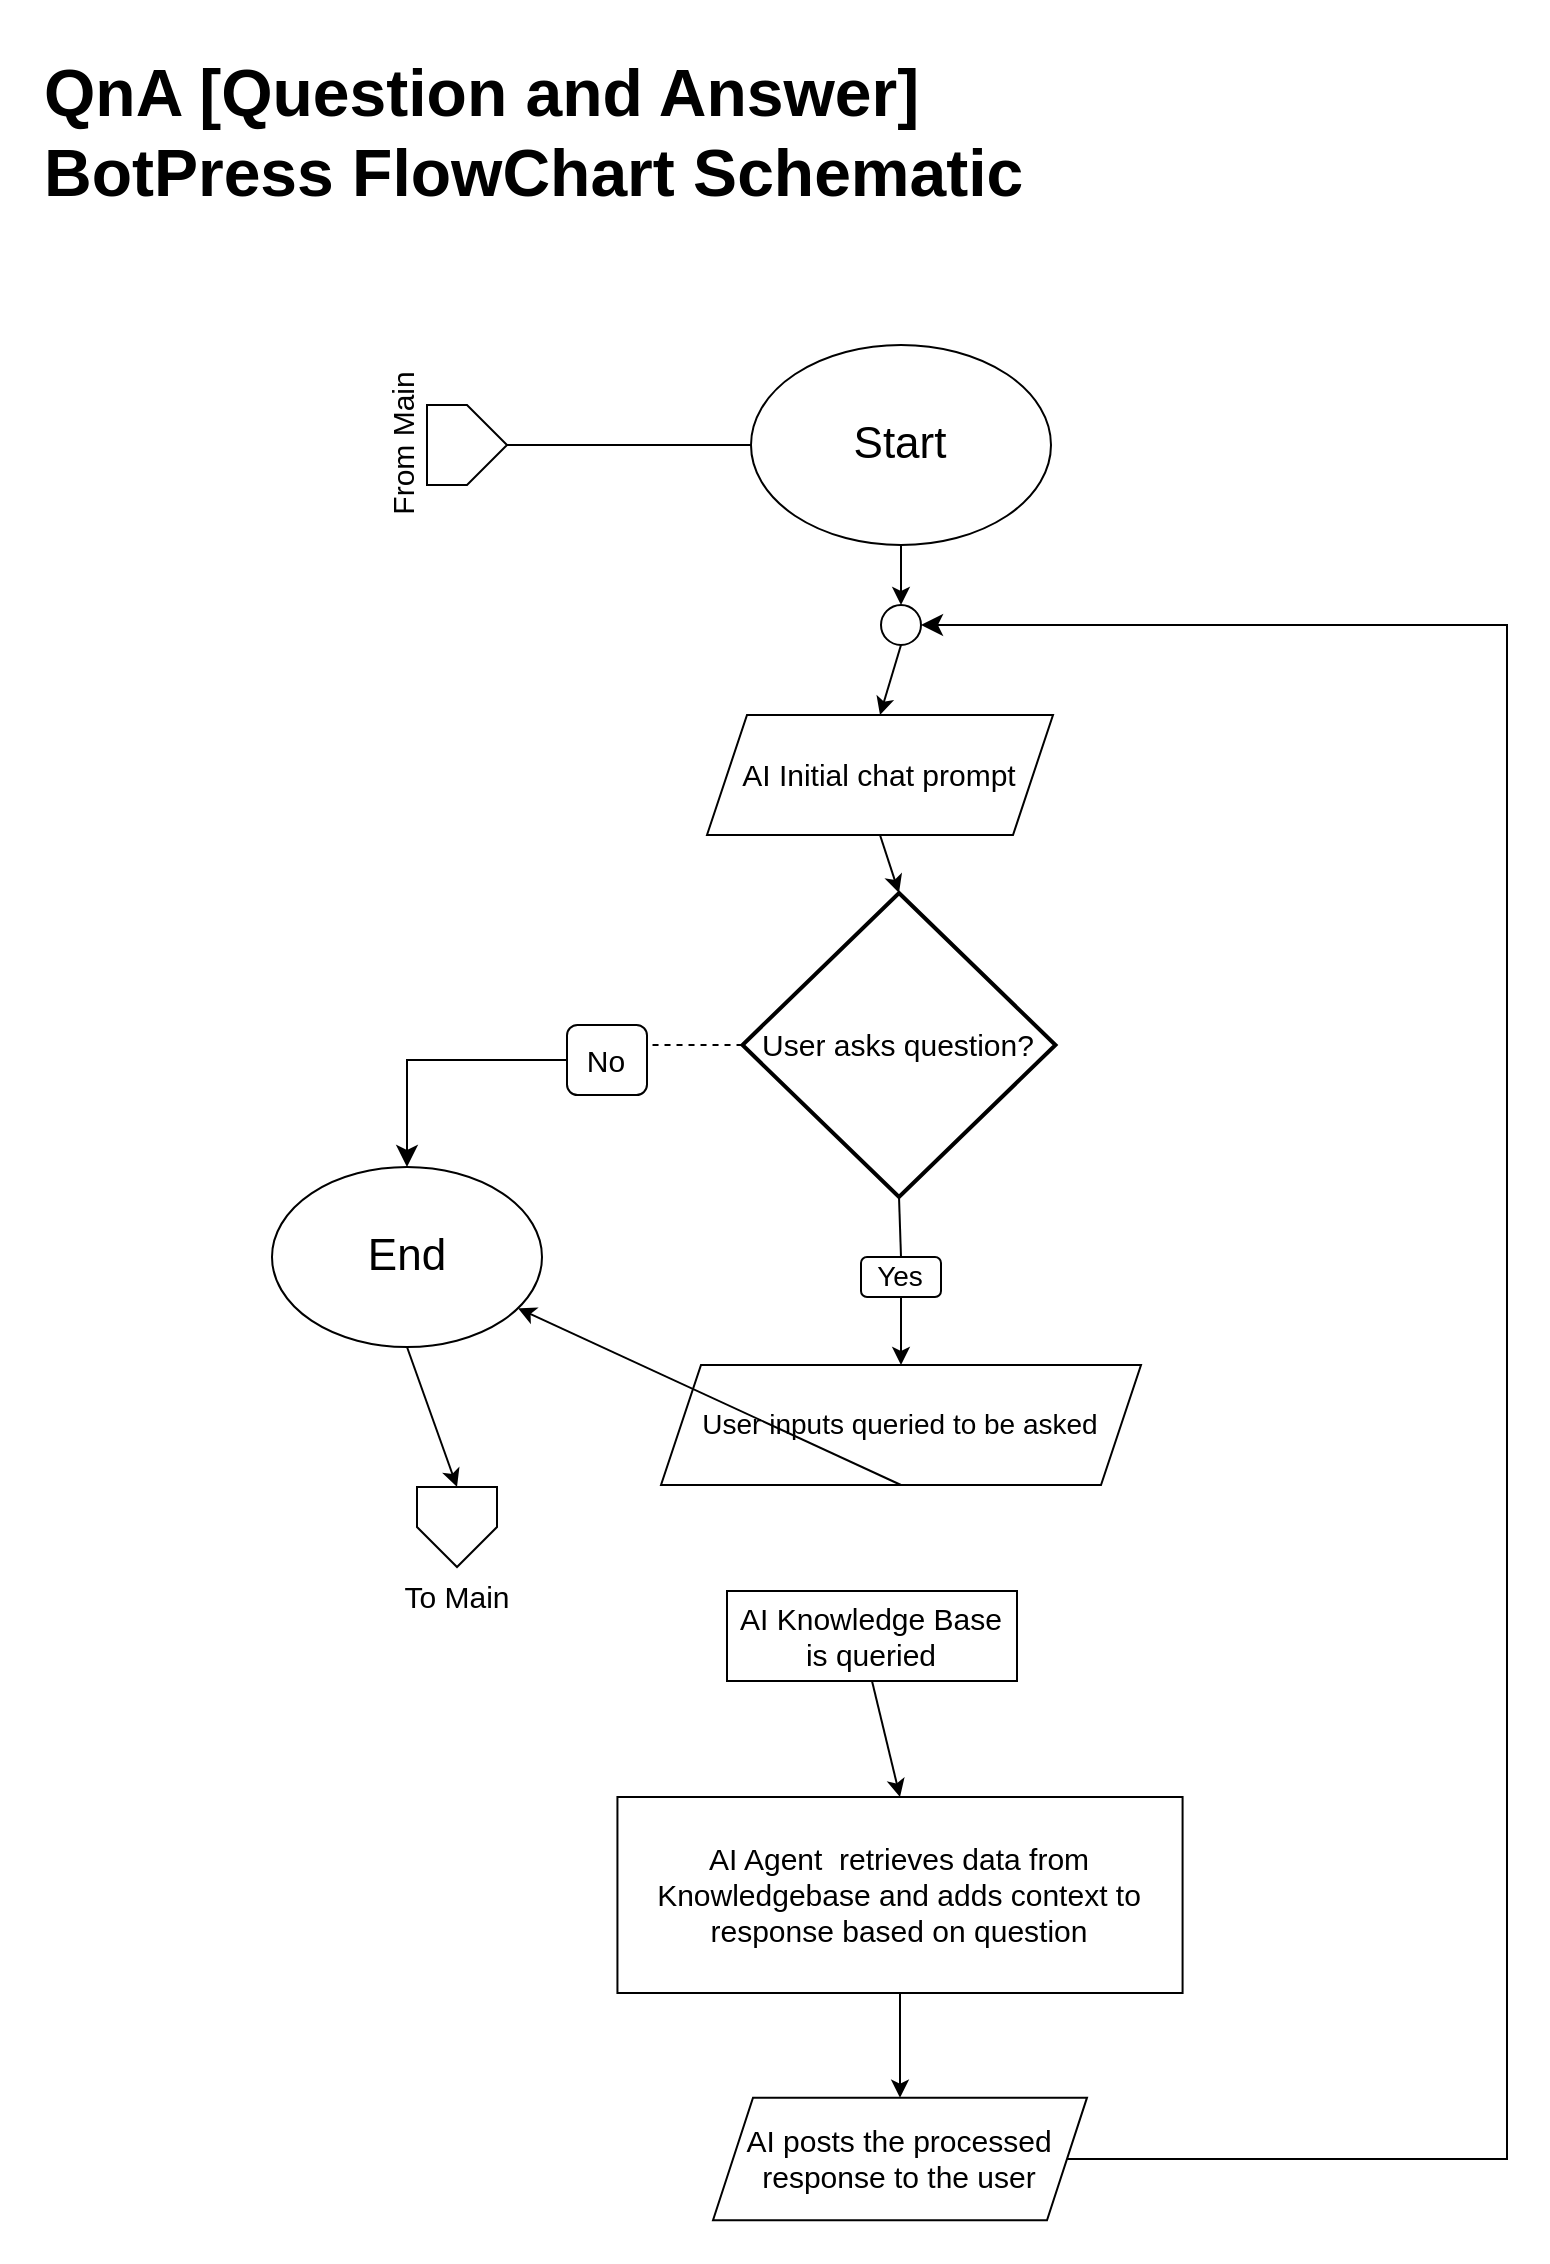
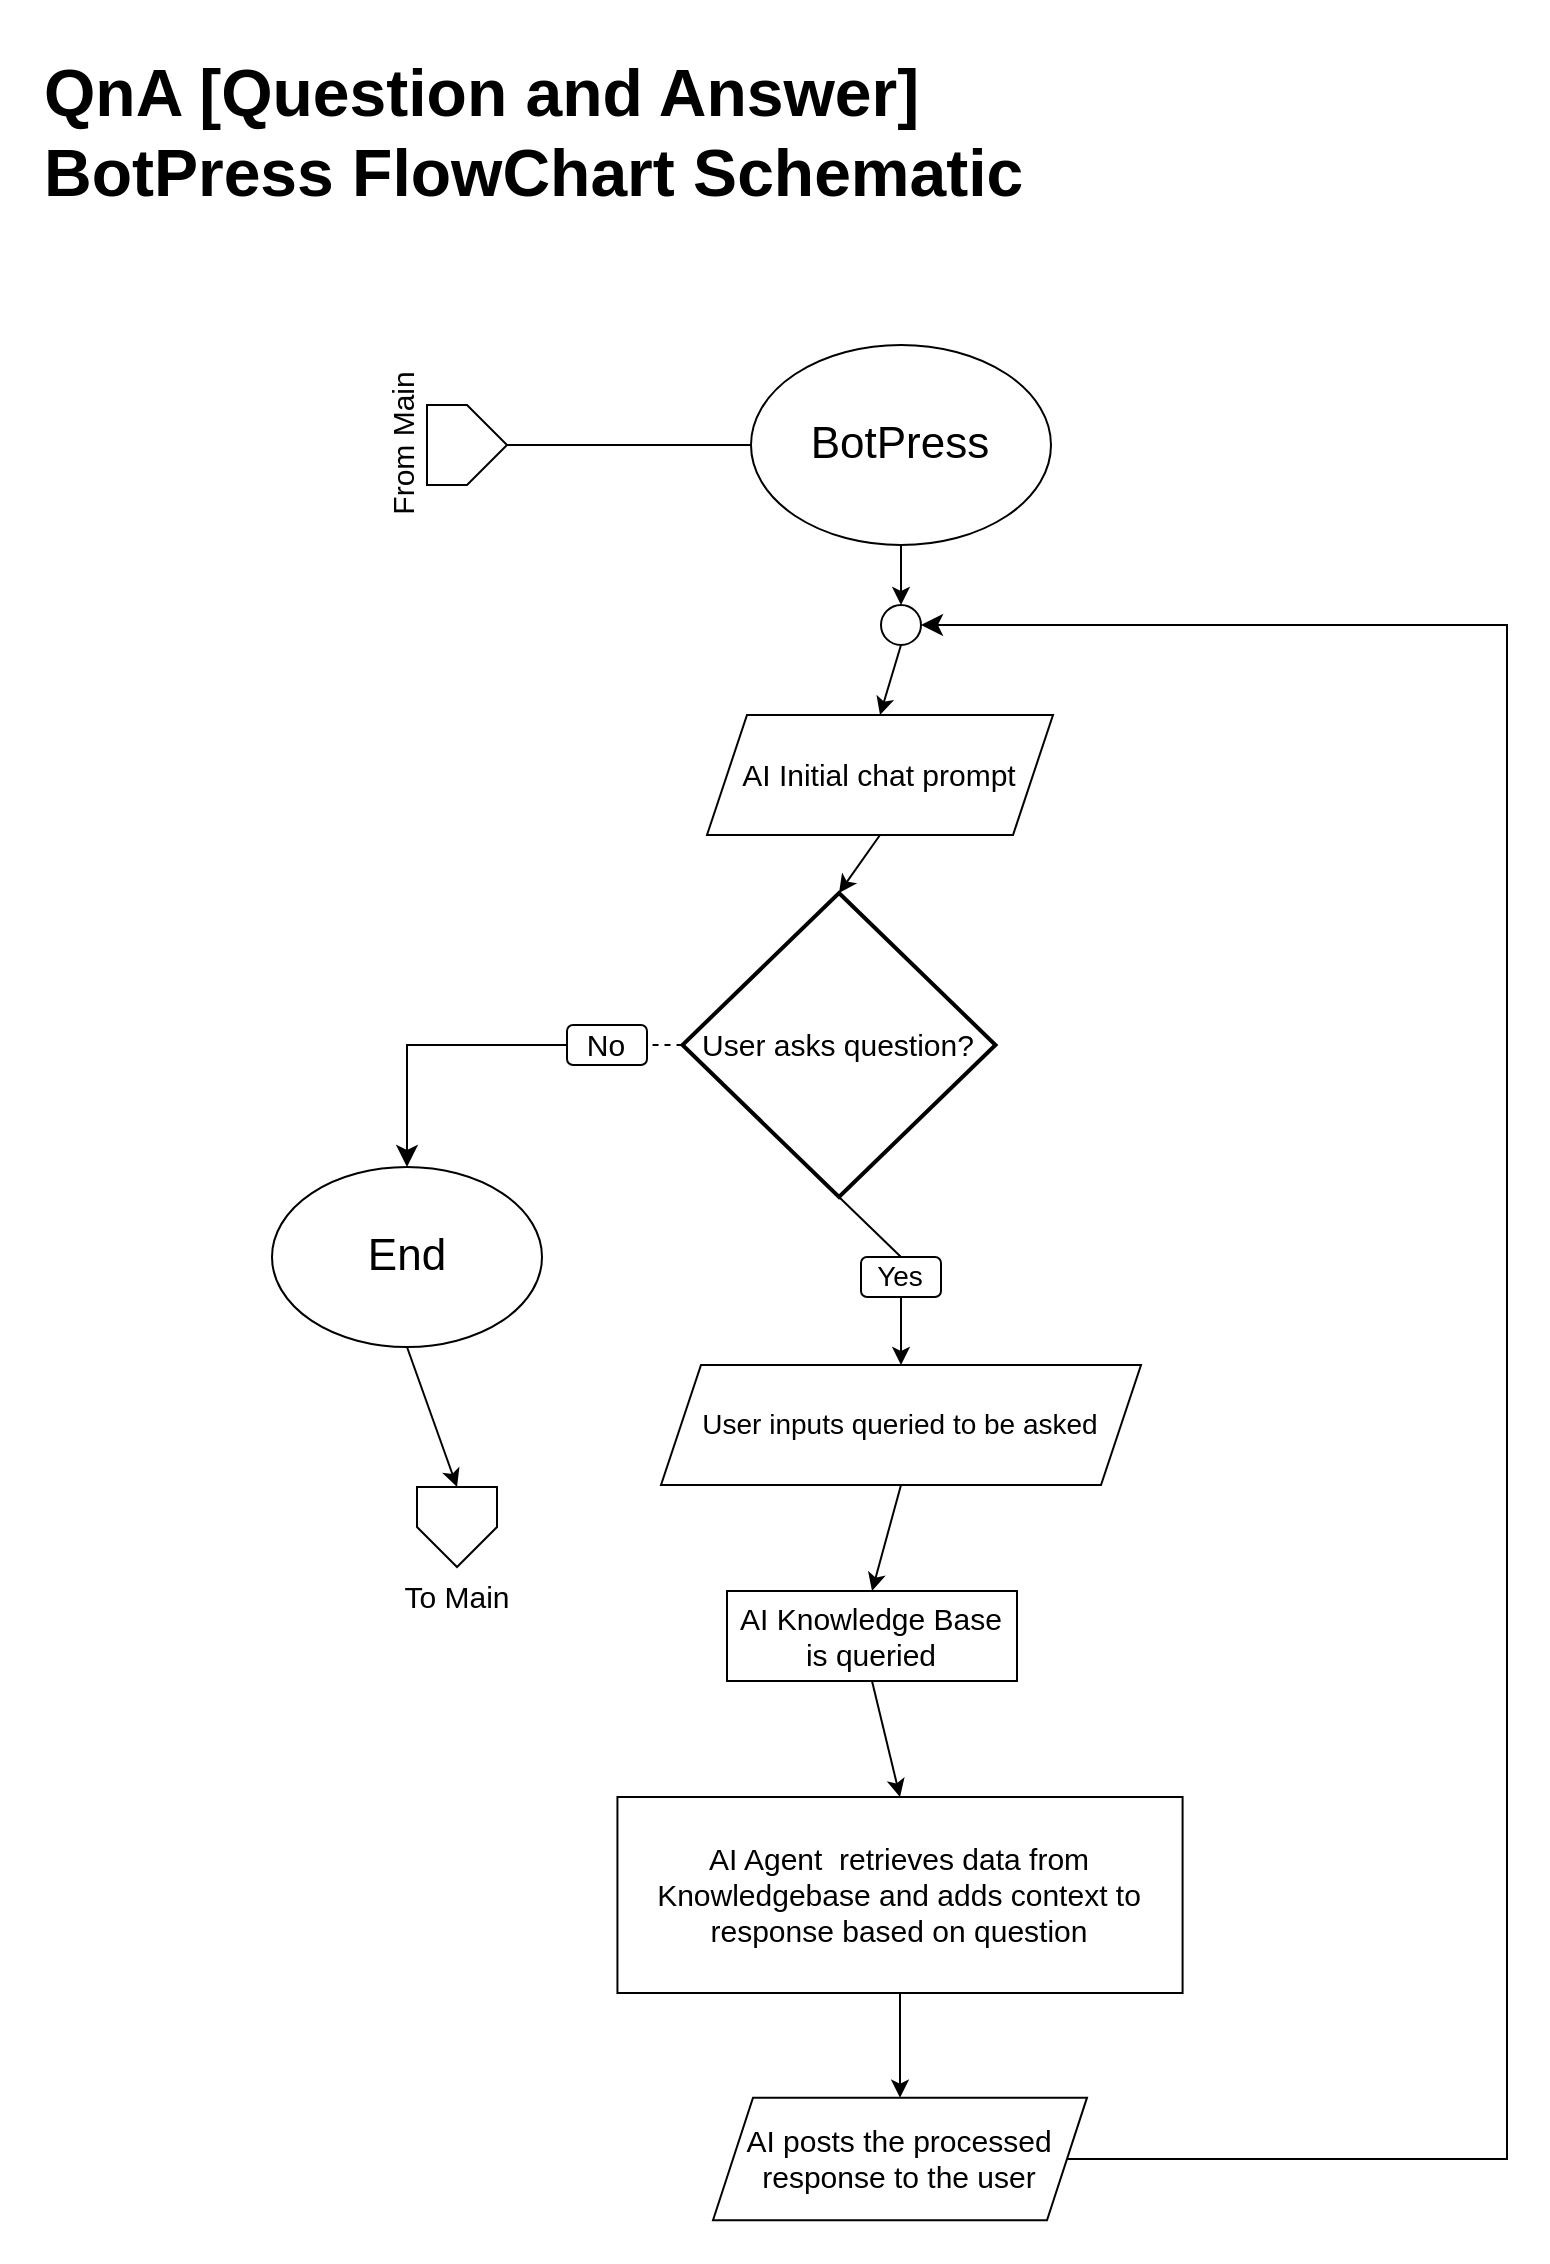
node "Start": label "Start" -> "BotPress"
node "User asks question?": moved (899, 1045) -> (839, 1045)
node "No": size 80x70 -> 80x40
edge "User inputs queried to be asked" -> "End": now "User inputs queried to be asked" -> "AI Knowledge Base is queried"
